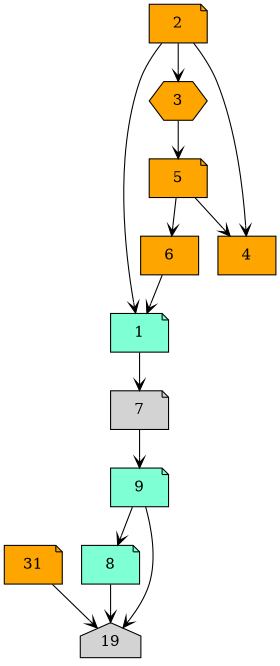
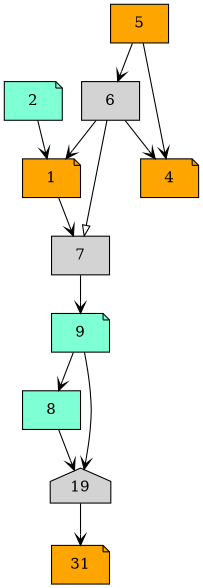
node "2": fillcolor orange -> aquamarine
node "3": removed
edge "2" -> "4": now "6" -> "4"
edge "6" -> "7": added
node "5": shape note -> box
node "6": fillcolor orange -> lightgrey
node "4": shape box -> note
node "1": fillcolor aquamarine -> orange
node "7": shape note -> box
node "8": shape note -> box
edge "31" -> "19": reversed
